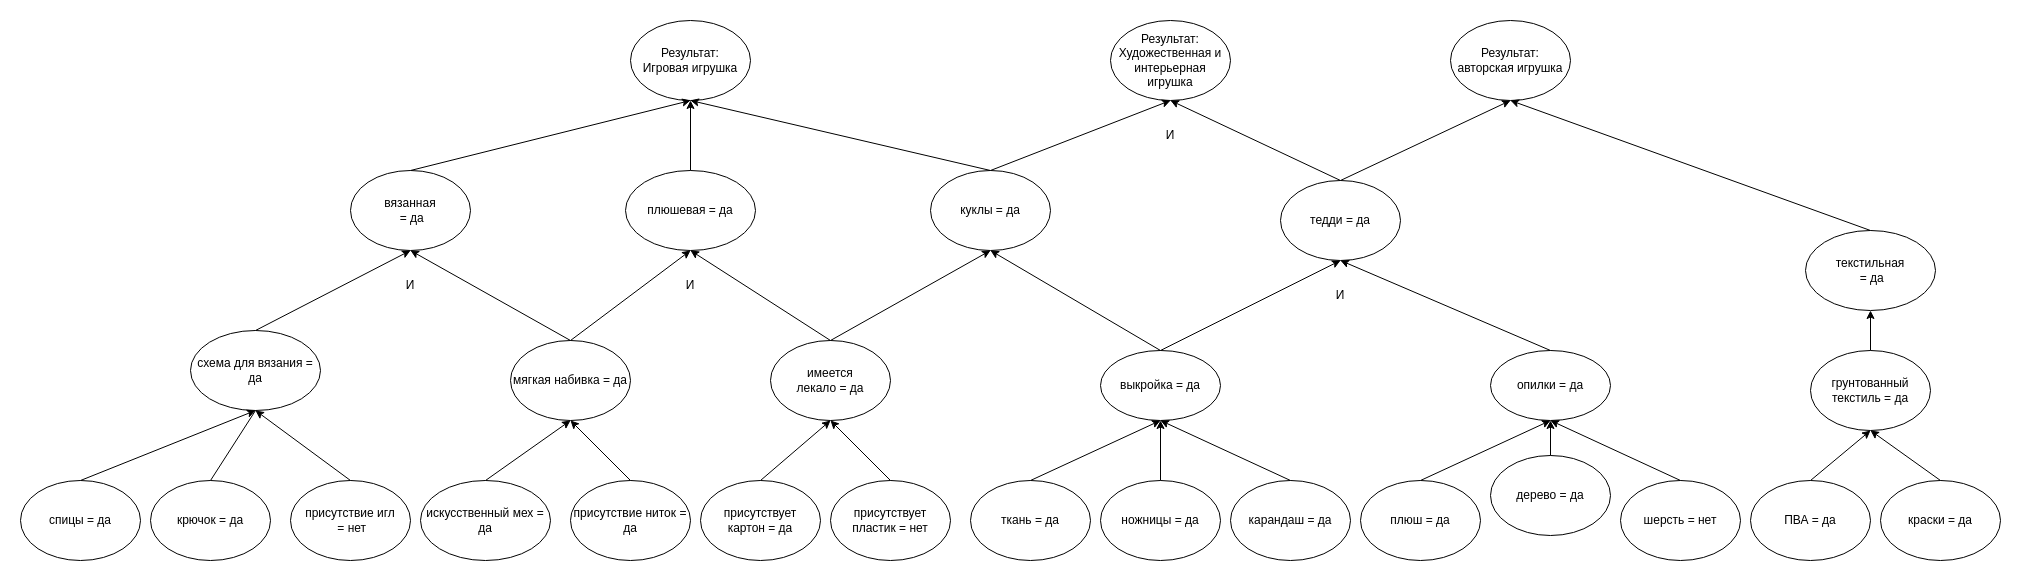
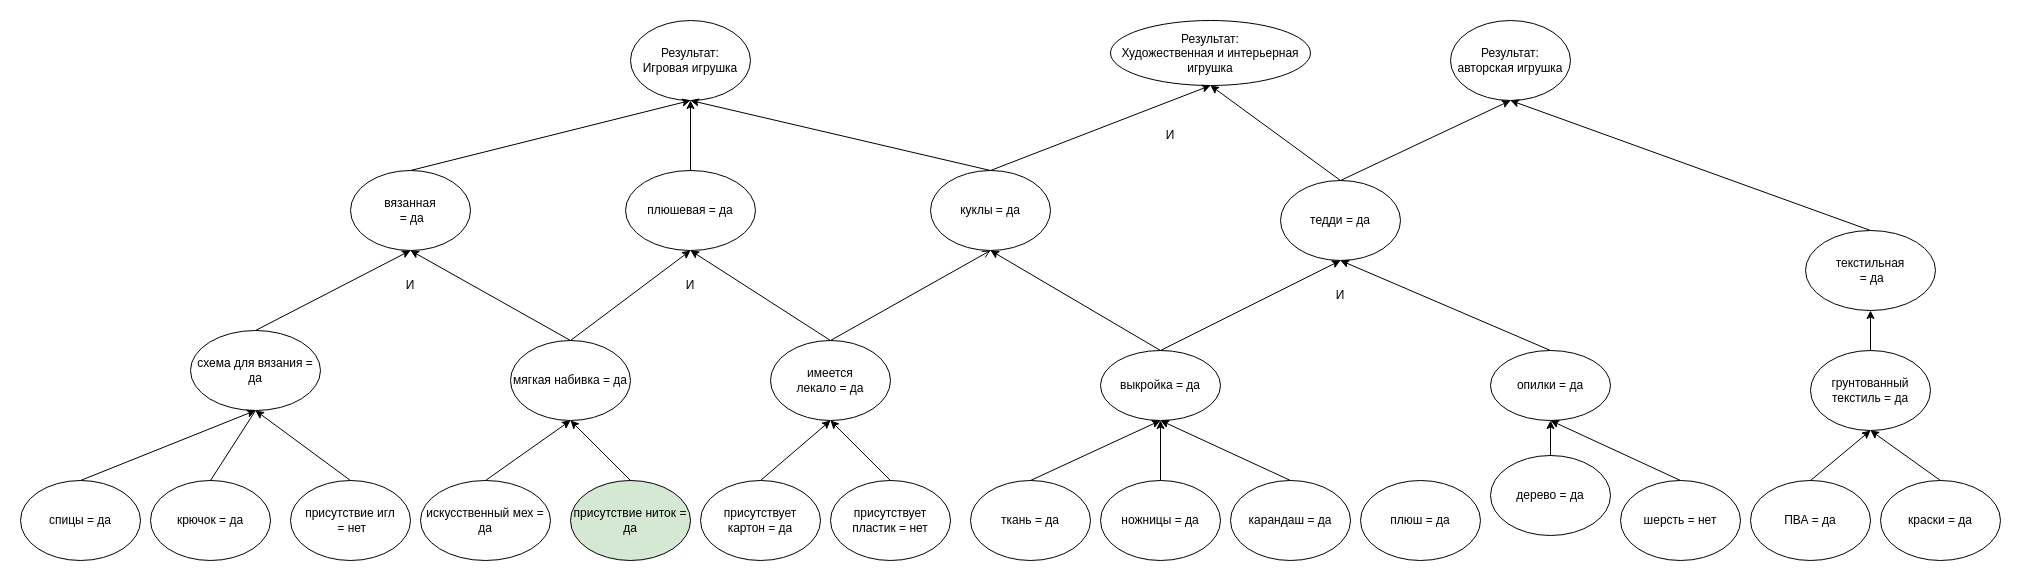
node "Результат: Художественная и интерьерная игрушка": size 120x80 -> 200x65
edge "имеется лекало = да" -> "куклы = да": arrowhead classic -> open
edge "плюш = да" -> "опилки = да": removed
node "присутствие ниток = да": fillcolor #ffffff -> #d5e8d4
